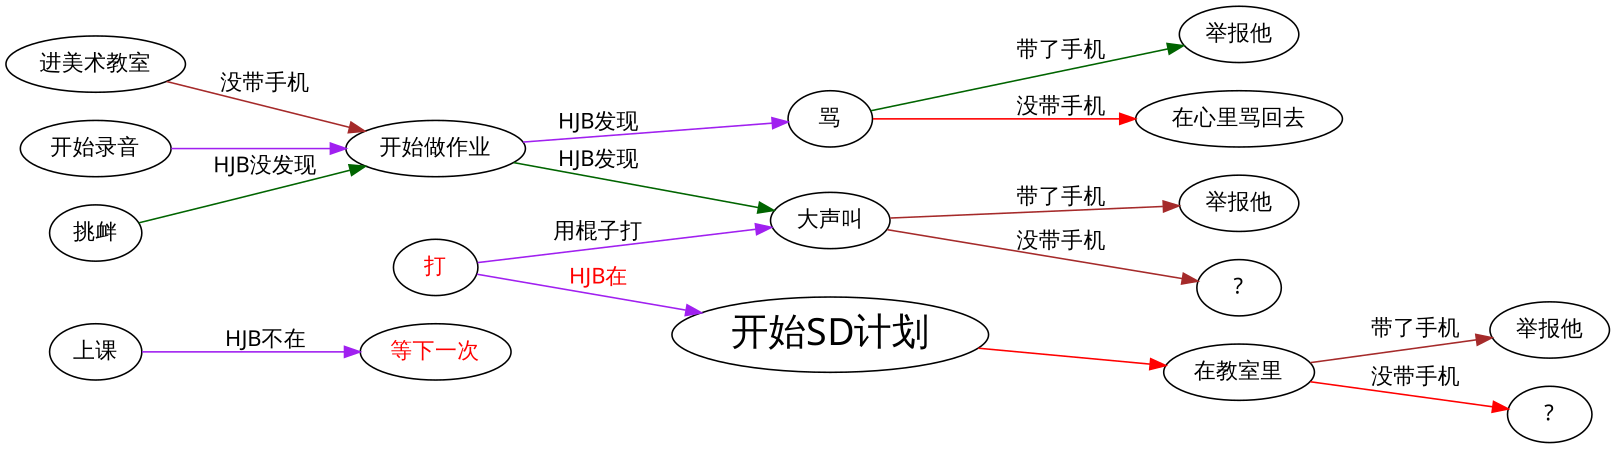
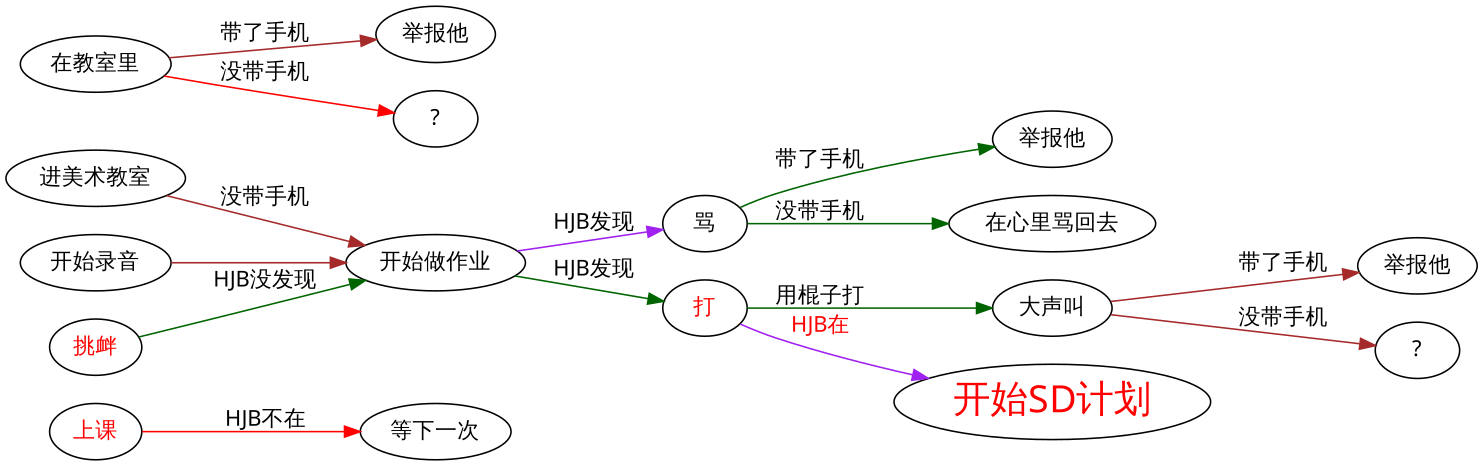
edge "骂" -> "在心里骂回去": color red -> darkgreen
edge "开始录音" -> "开始做作业": color purple -> brown
edge "开始做作业" -> "大声叫": now "开始做作业" -> "打"
node "挑衅": fontcolor black -> Red
edge "打" -> "大声叫": color purple -> darkgreen
node "开始SD计划": fontcolor black -> Red
node "上课": fontcolor black -> Red
edge "上课" -> "等下一次": color purple -> red
node "等下一次": fontcolor Red -> black
edge "开始SD计划" -> "在教室里": removed
